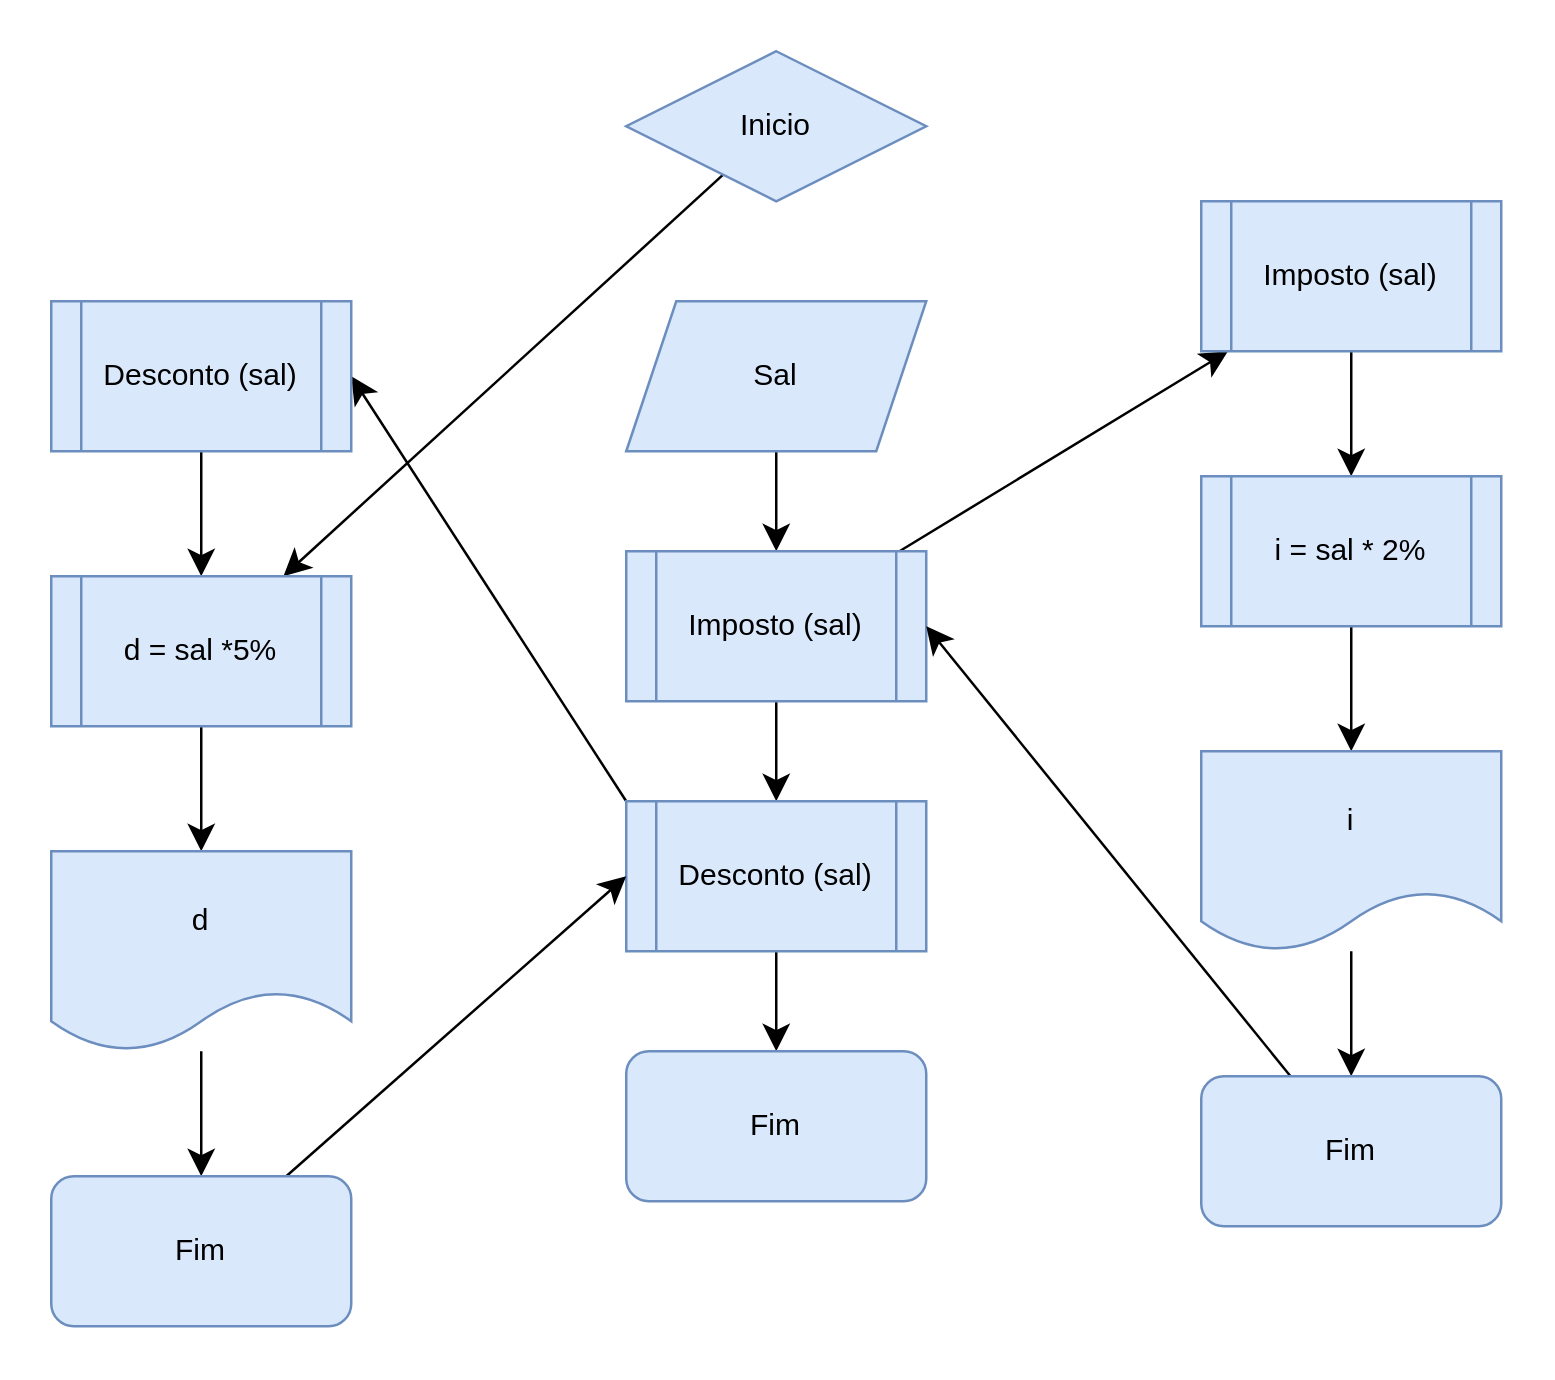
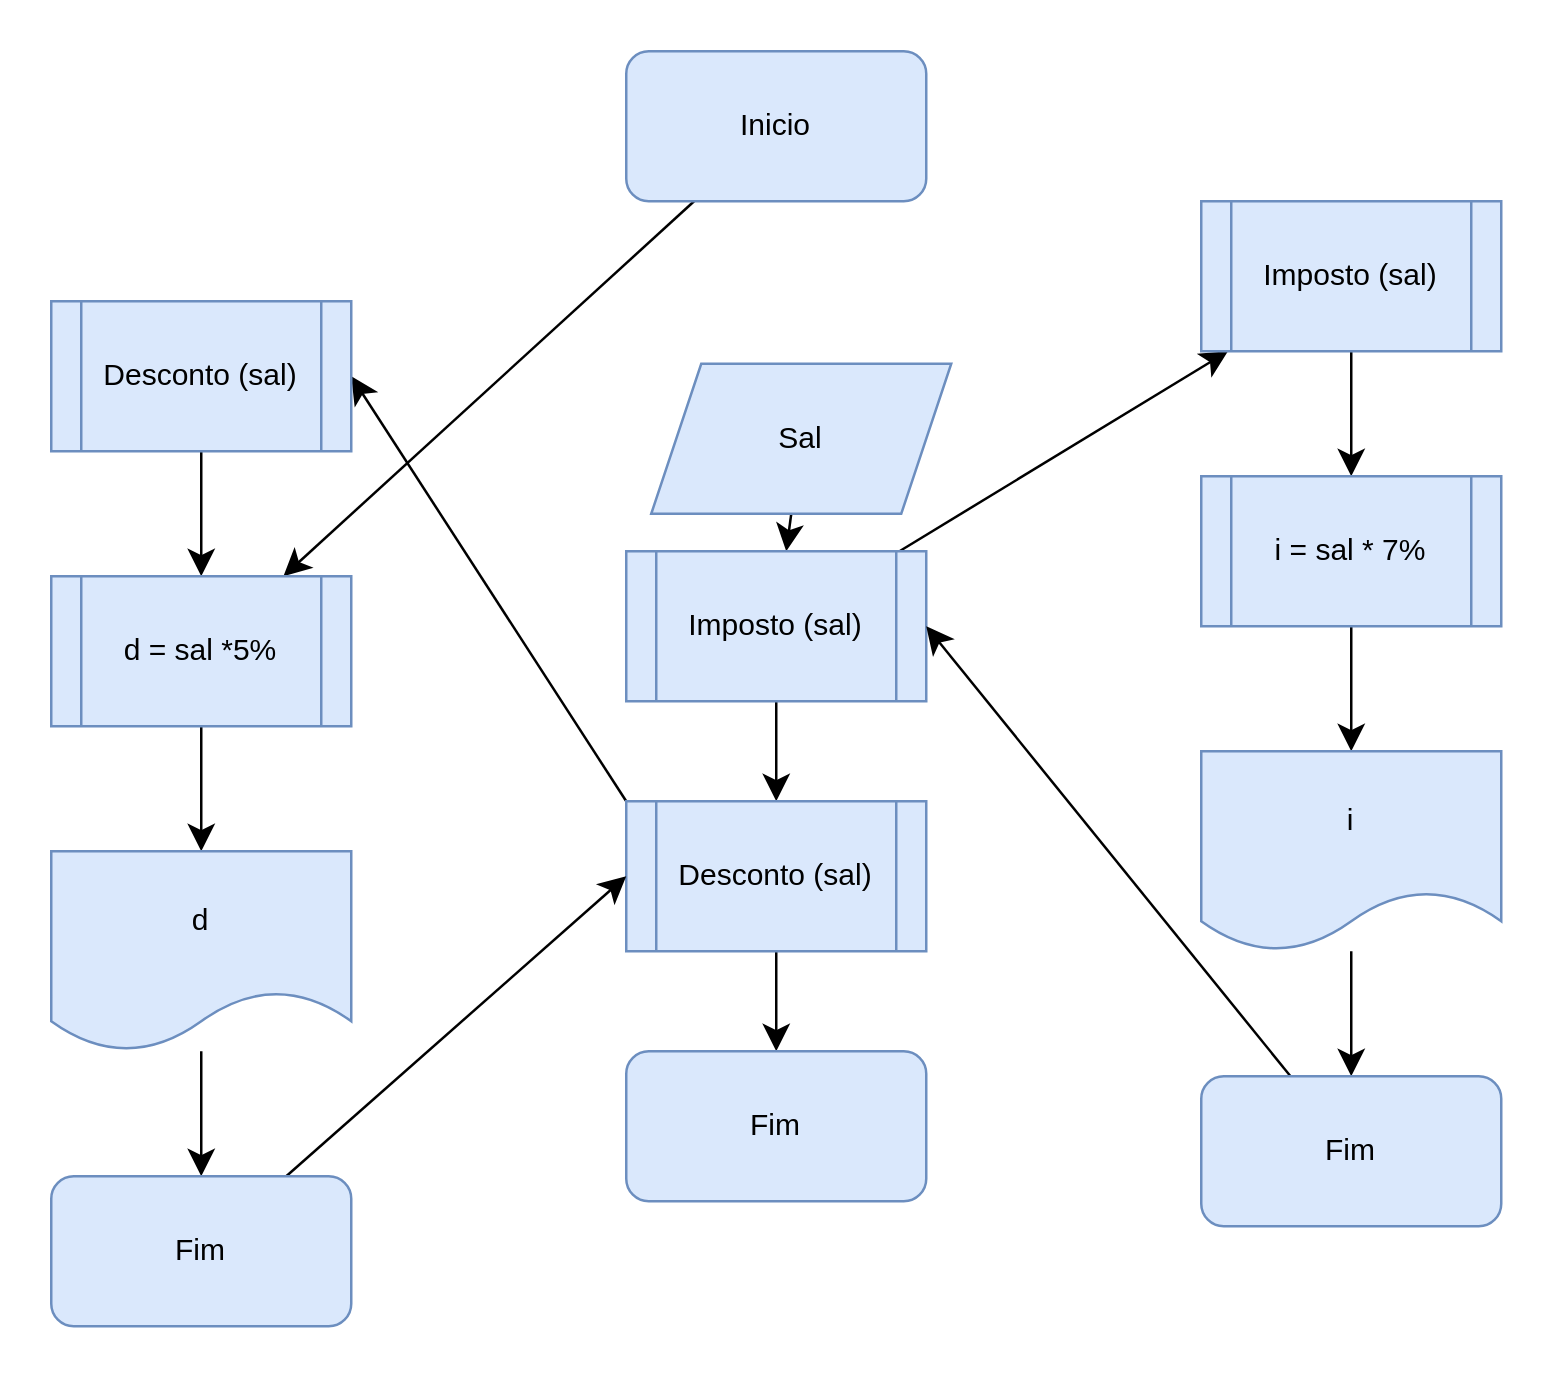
node "Inicio": shape diamond -> rounded rectangle
node "Sal": moved (776, 376) -> (801, 439)
node "i = sal * 2%": label "i = sal * 2%" -> "i = sal * 7%"
